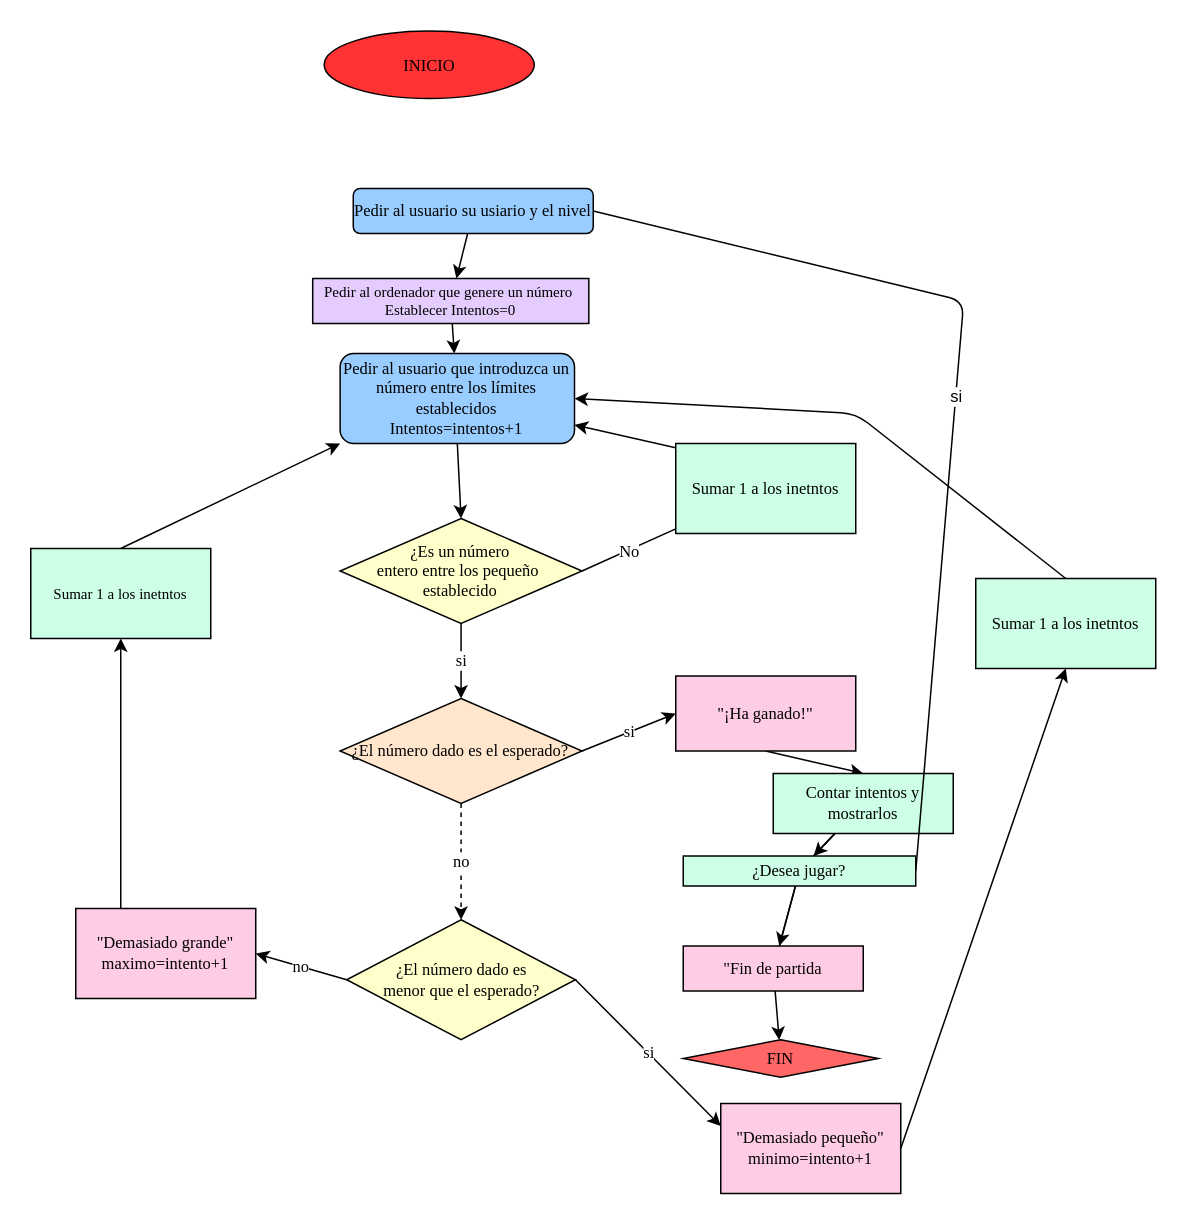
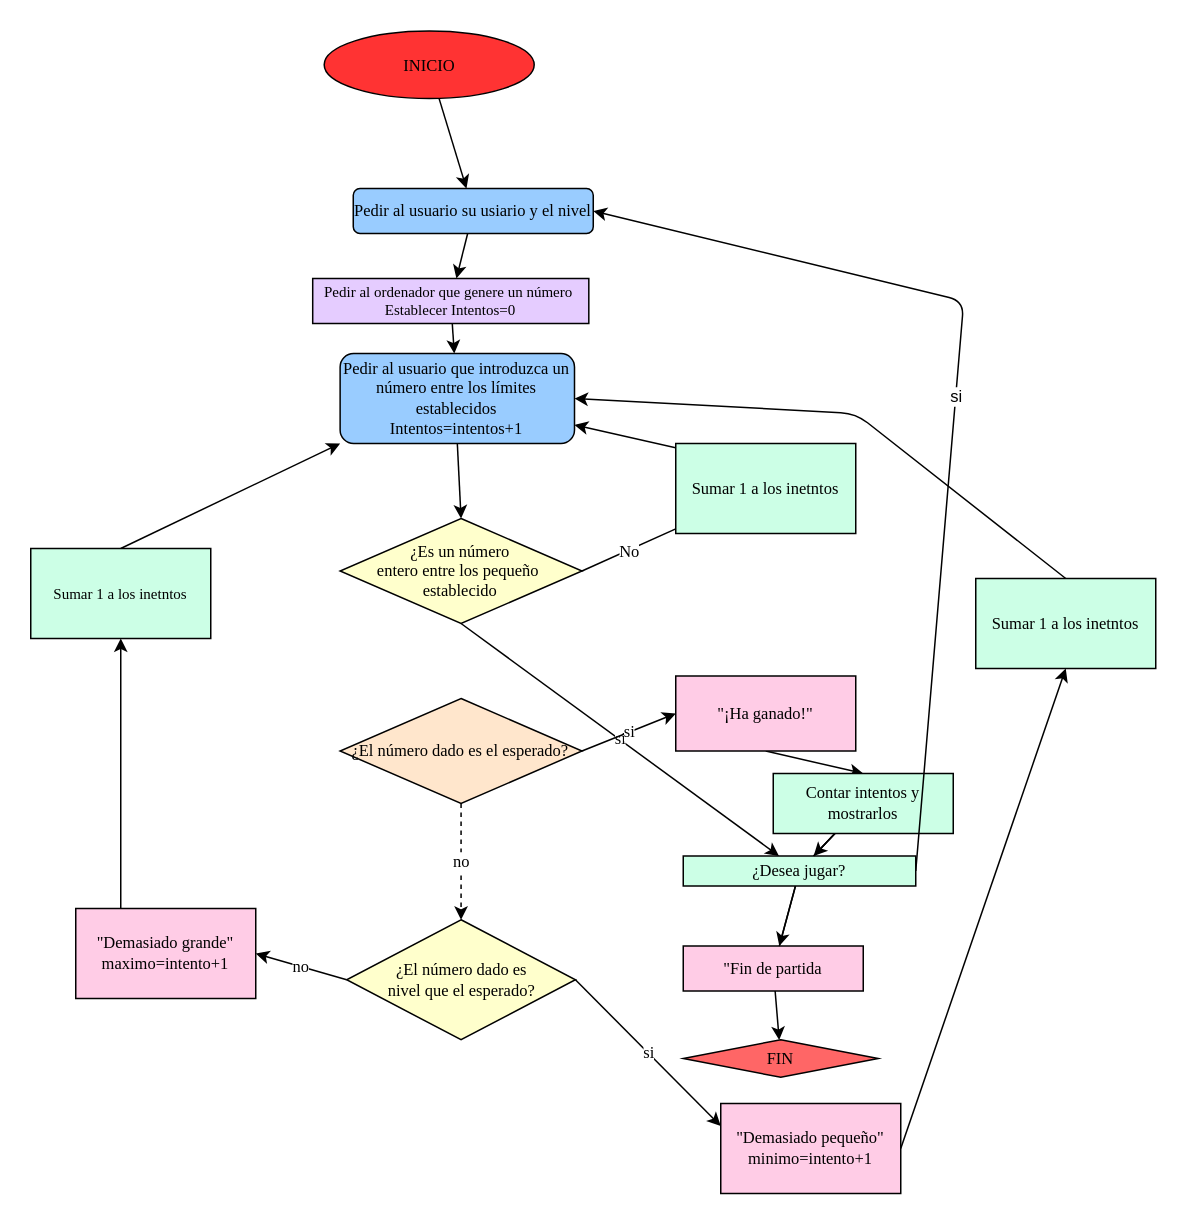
edge "INICIO" -> "Pedir al usuario su usiario y el nivel": added
edge "Pedir al usuario su usiario y el nivel" -- "¿Desea jugar?": arrowhead none -> classic
edge "¿Es un número entero entre los pequeño establecido" -> "¿El número dado es el esperado?": now "¿Es un número entero entre los pequeño establecido" -> "¿Desea jugar?"
node "¿El número dado es menor que el esperado?": label "¿El número dado es menor que el esperado?" -> "¿El número dado es nivel que el esperado?"
